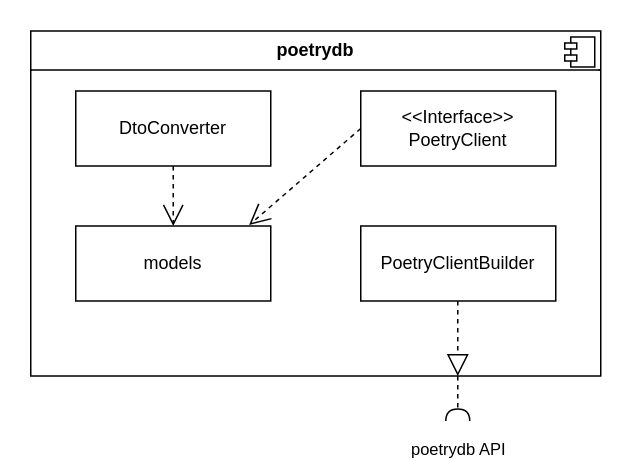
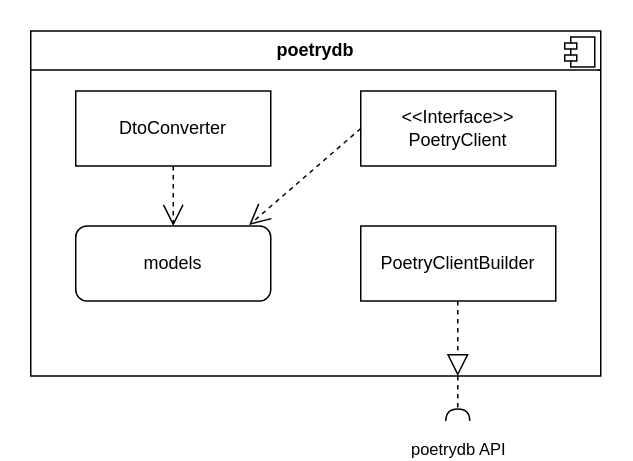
node "models": shape rectangle -> rounded rectangle
